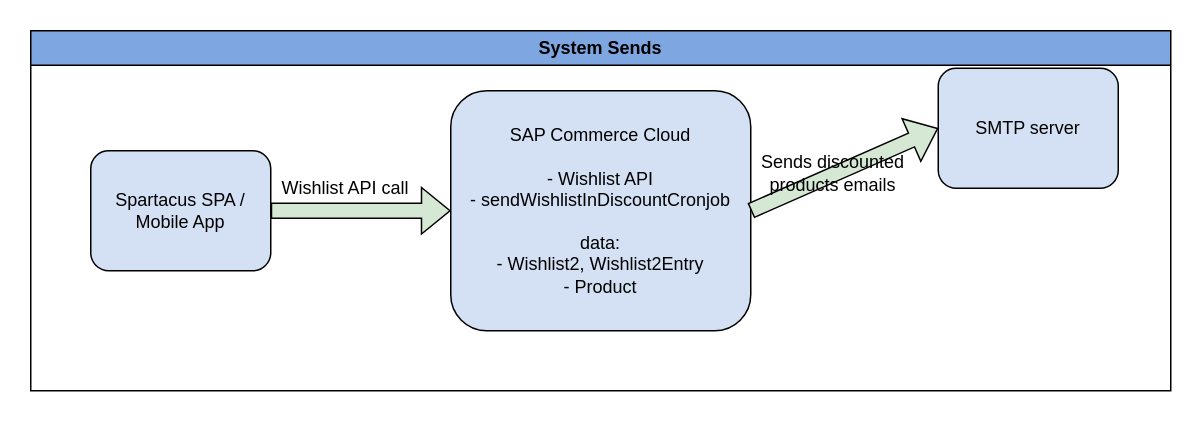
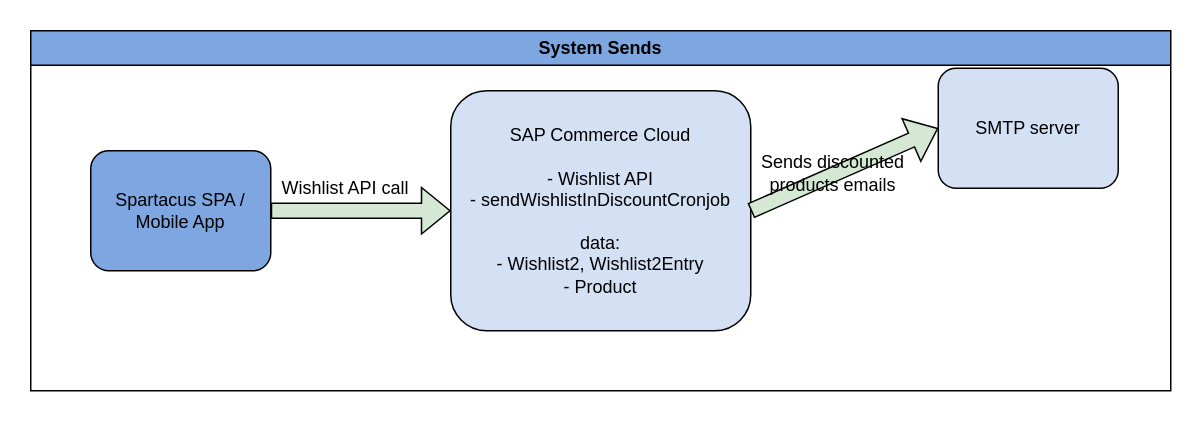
node "Spartacus SPA / Mobile App": fillcolor #d4e1f5 -> #7ea6e0
